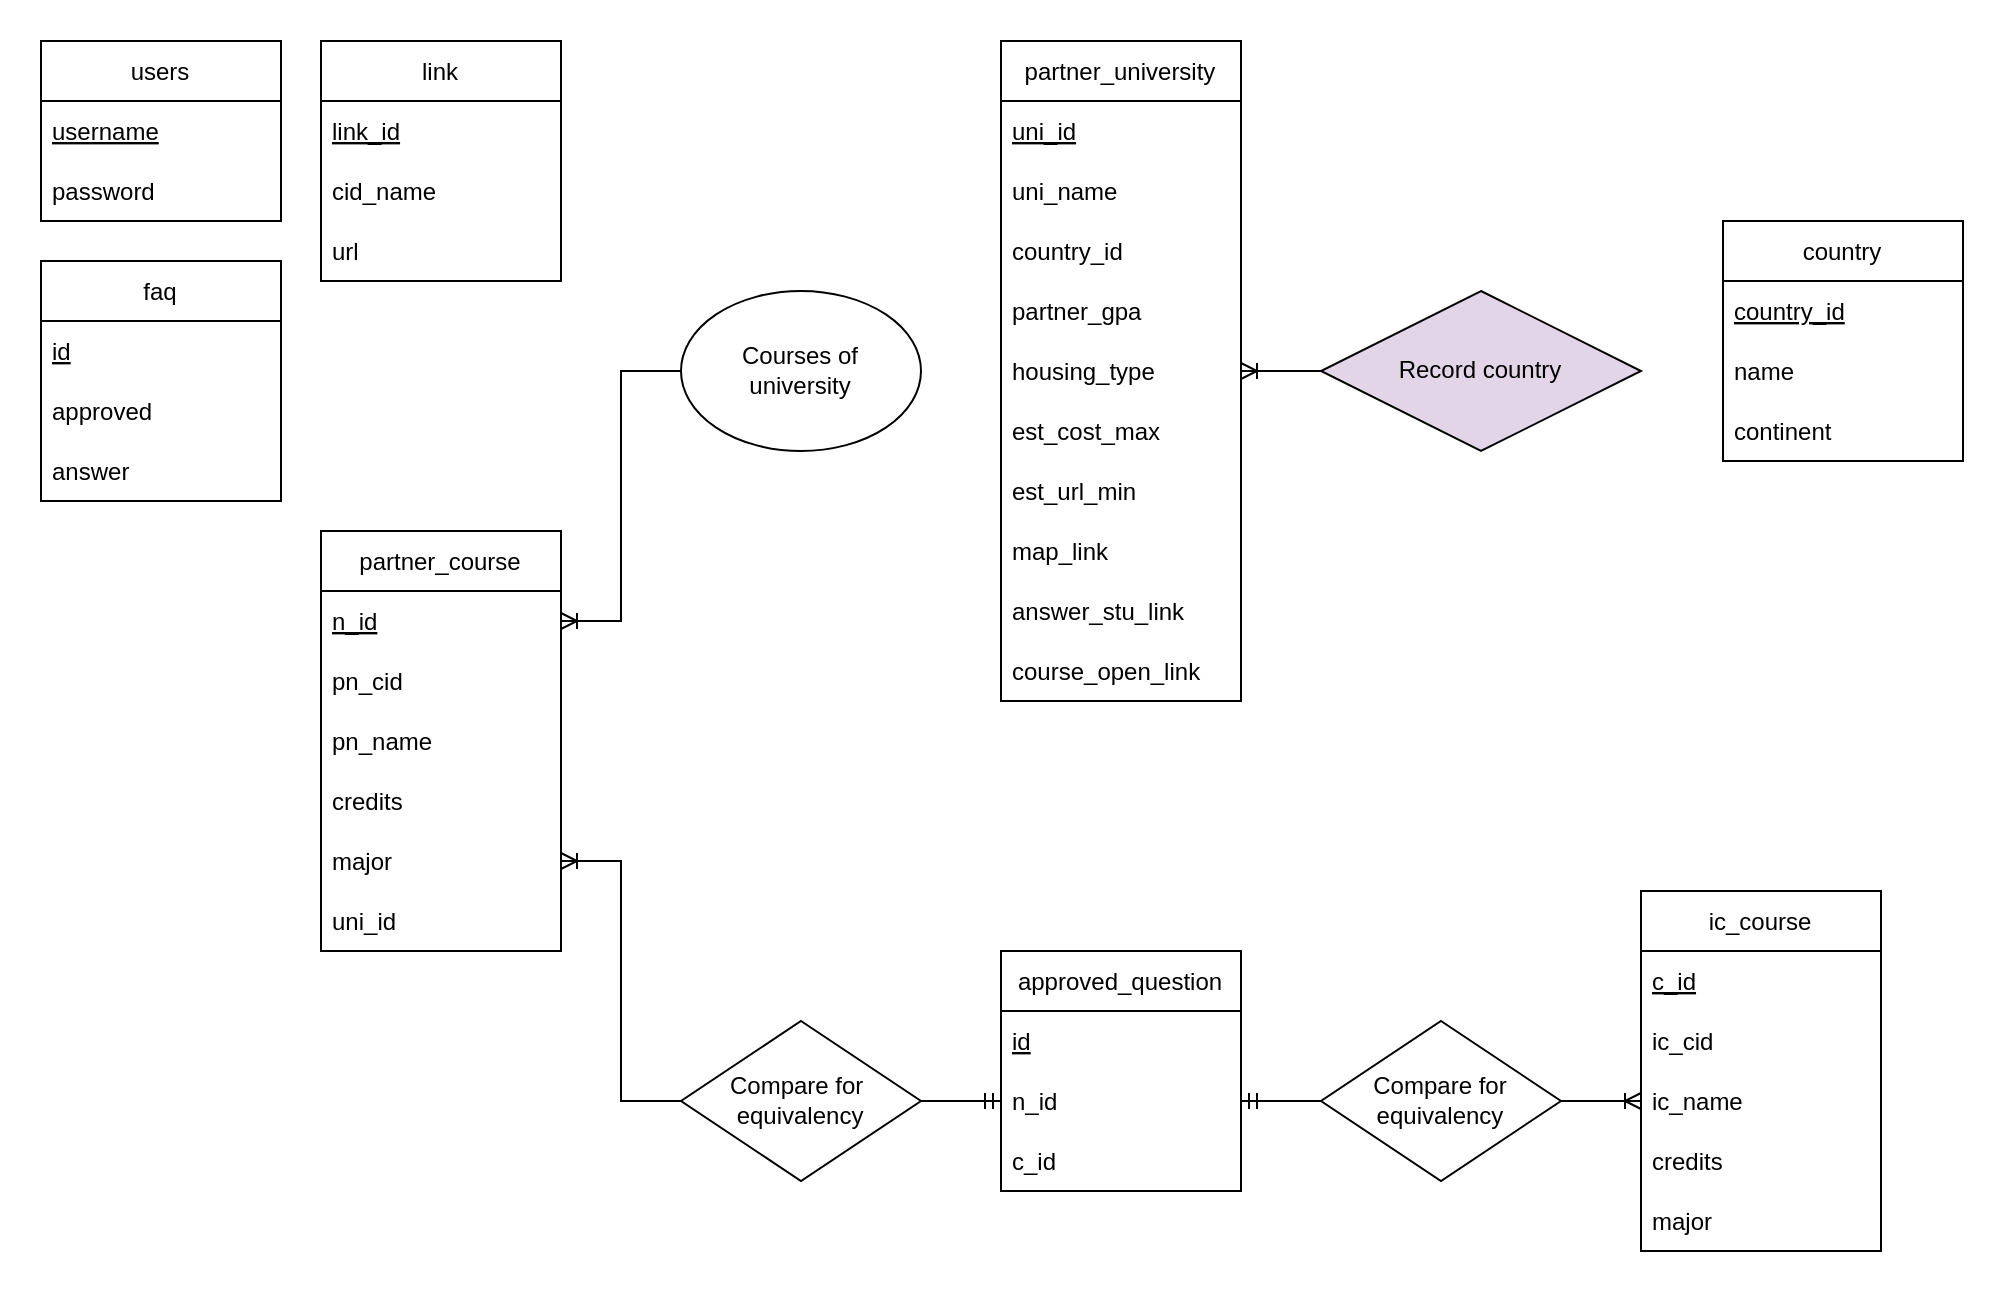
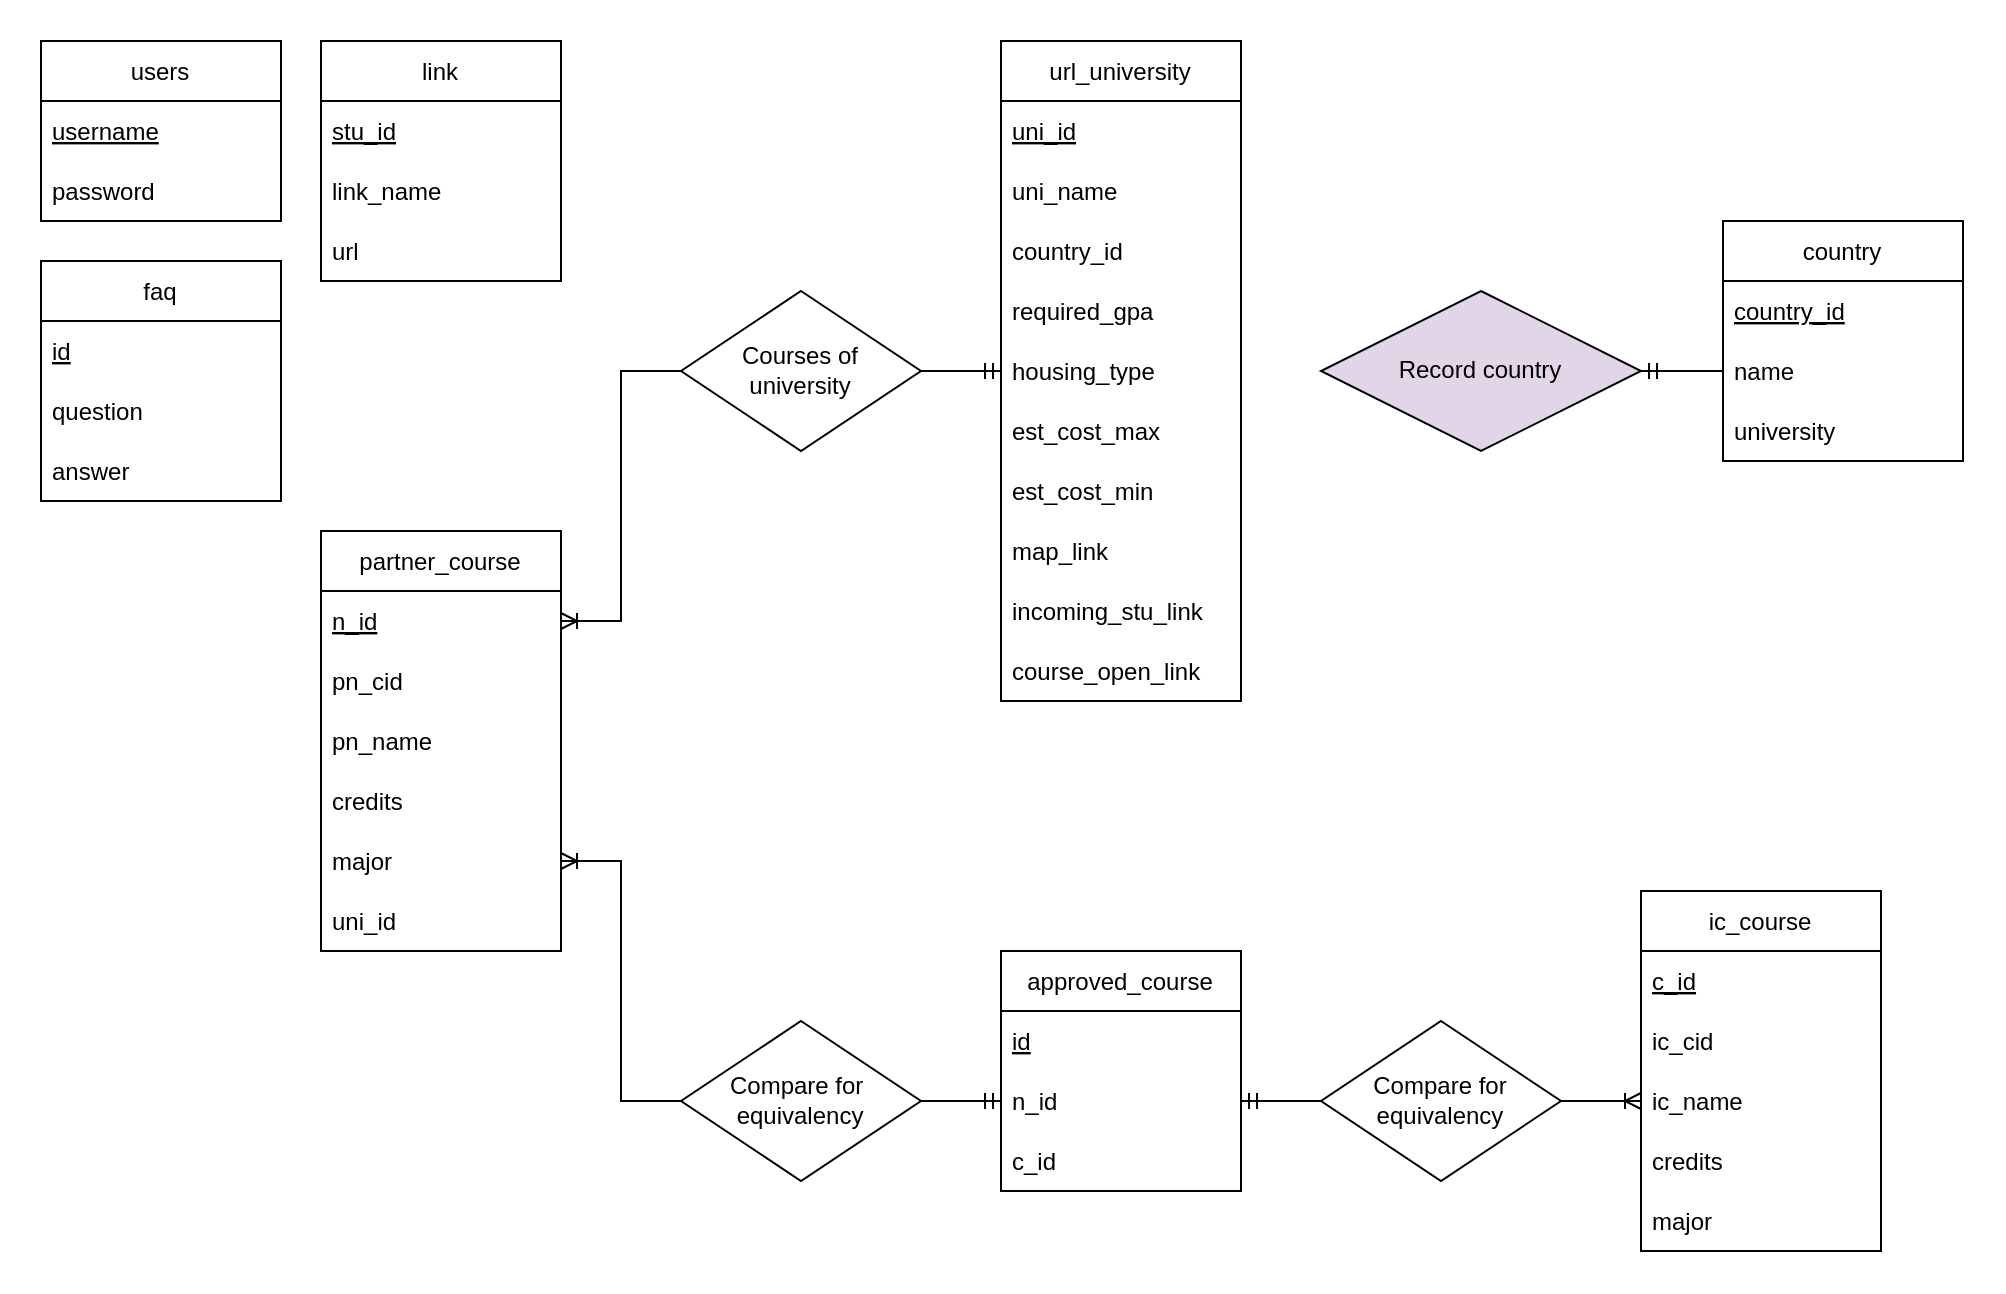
node "partner_university": label "partner_university" -> "url_university"
node "link_id": label "link_id" -> "stu_id"
node "cid_name": label "cid_name" -> "link_name"
node "partner_gpa": label "partner_gpa" -> "required_gpa"
node "Courses of university": shape ellipse -> diamond
edge "Courses of university" -> "housing_type": added
edge "Record country" -> "housing_type": removed
edge "name" -> "Record country": added
node "approved": label "approved" -> "question"
node "continent": label "continent" -> "university"
node "est_url_min": label "est_url_min" -> "est_cost_min"
node "answer_stu_link": label "answer_stu_link" -> "incoming_stu_link"
node "approved_question": label "approved_question" -> "approved_course"
